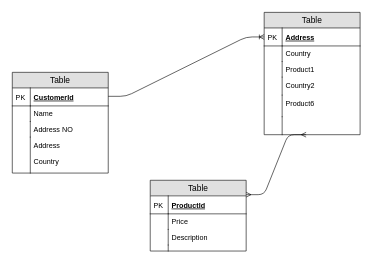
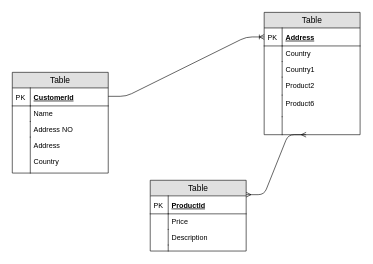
node "Product1": label "Product1" -> "Country1"
node "Country2": label "Country2" -> "Product2"
